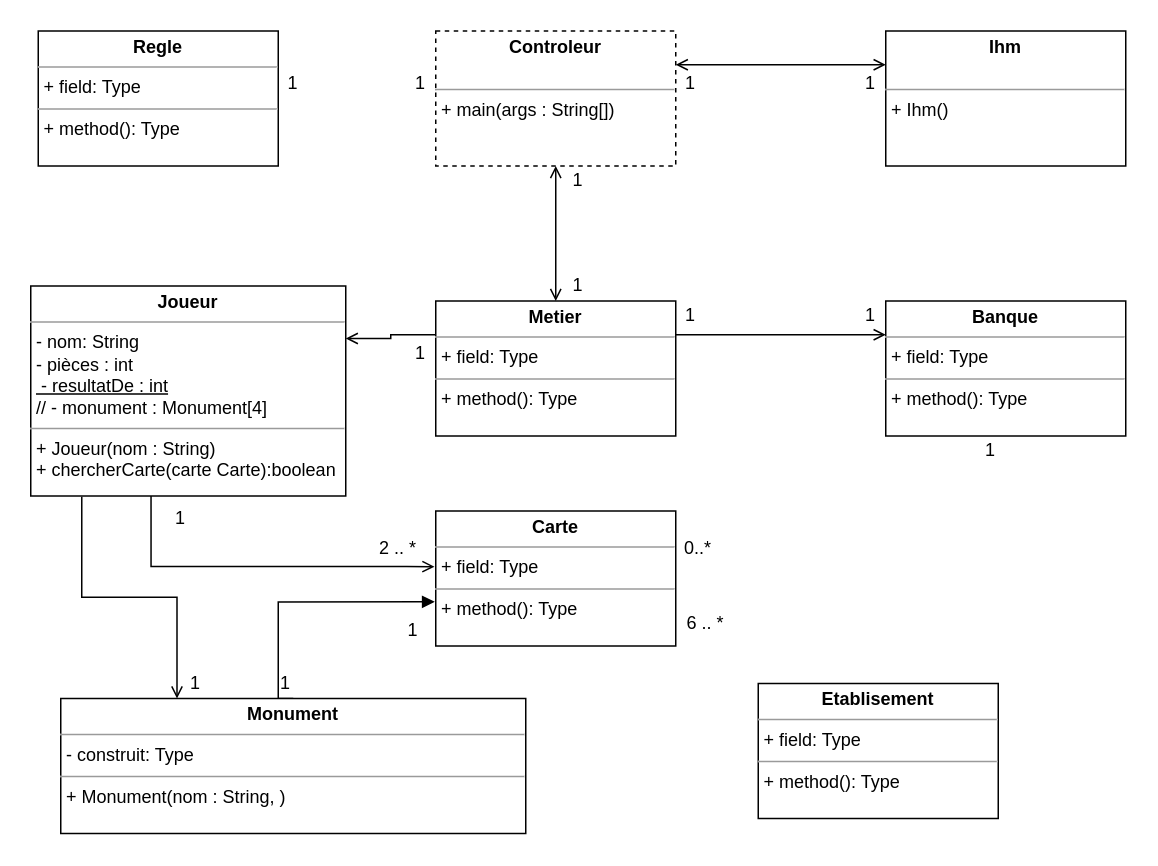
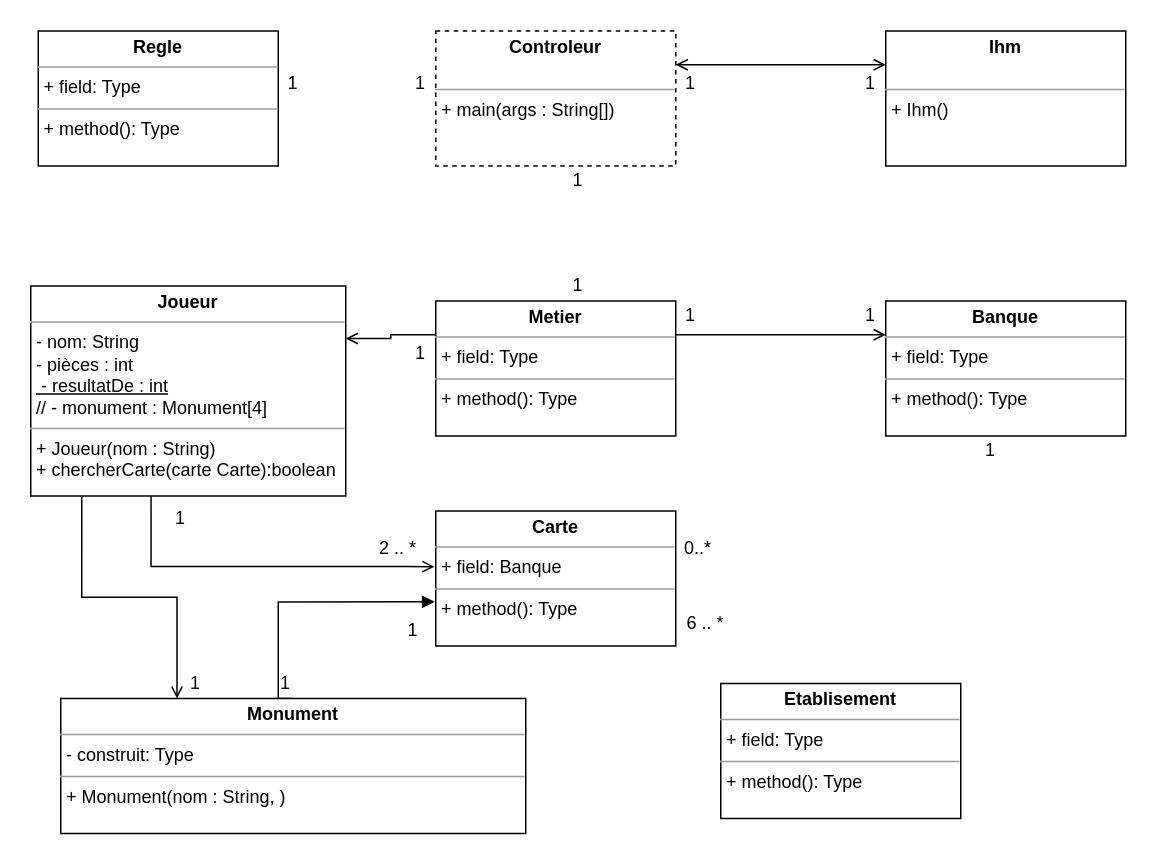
edge "Controleur + main(args : String[])" -- "Metier + field: Type + method(): Type": removed
node "Carte + field: Type + method(): Type": label "Carte + field: Type + method(): Type" -> "Carte + field: Banque + method(): Type"
node "Etablisement + field: Type + method(): Type": moved (878, 751) -> (841, 751)
